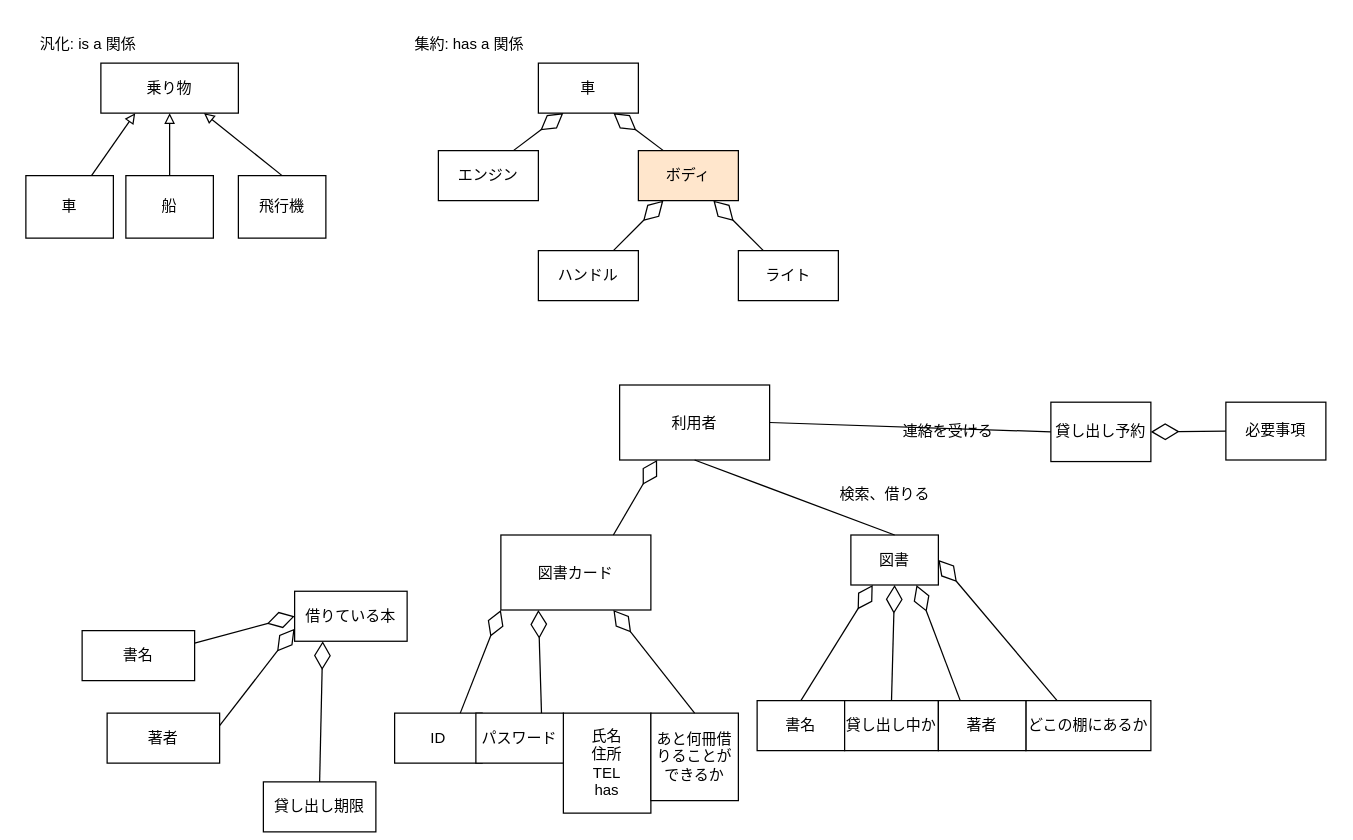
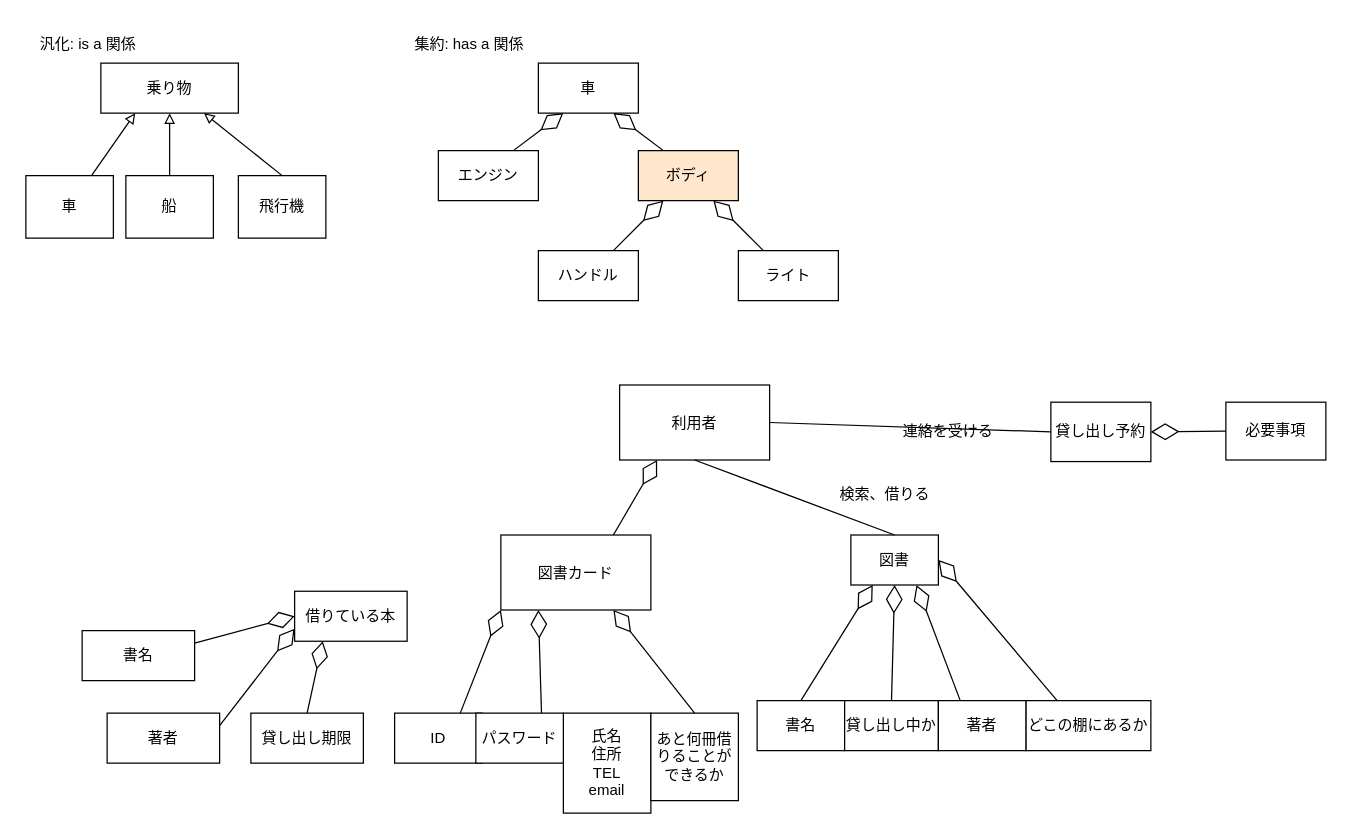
node "氏名 住所 TEL has": label "氏名 住所 TEL has" -> "氏名 住所 TEL email"
node "貸し出し期限": moved (319, 807) -> (307, 738)
